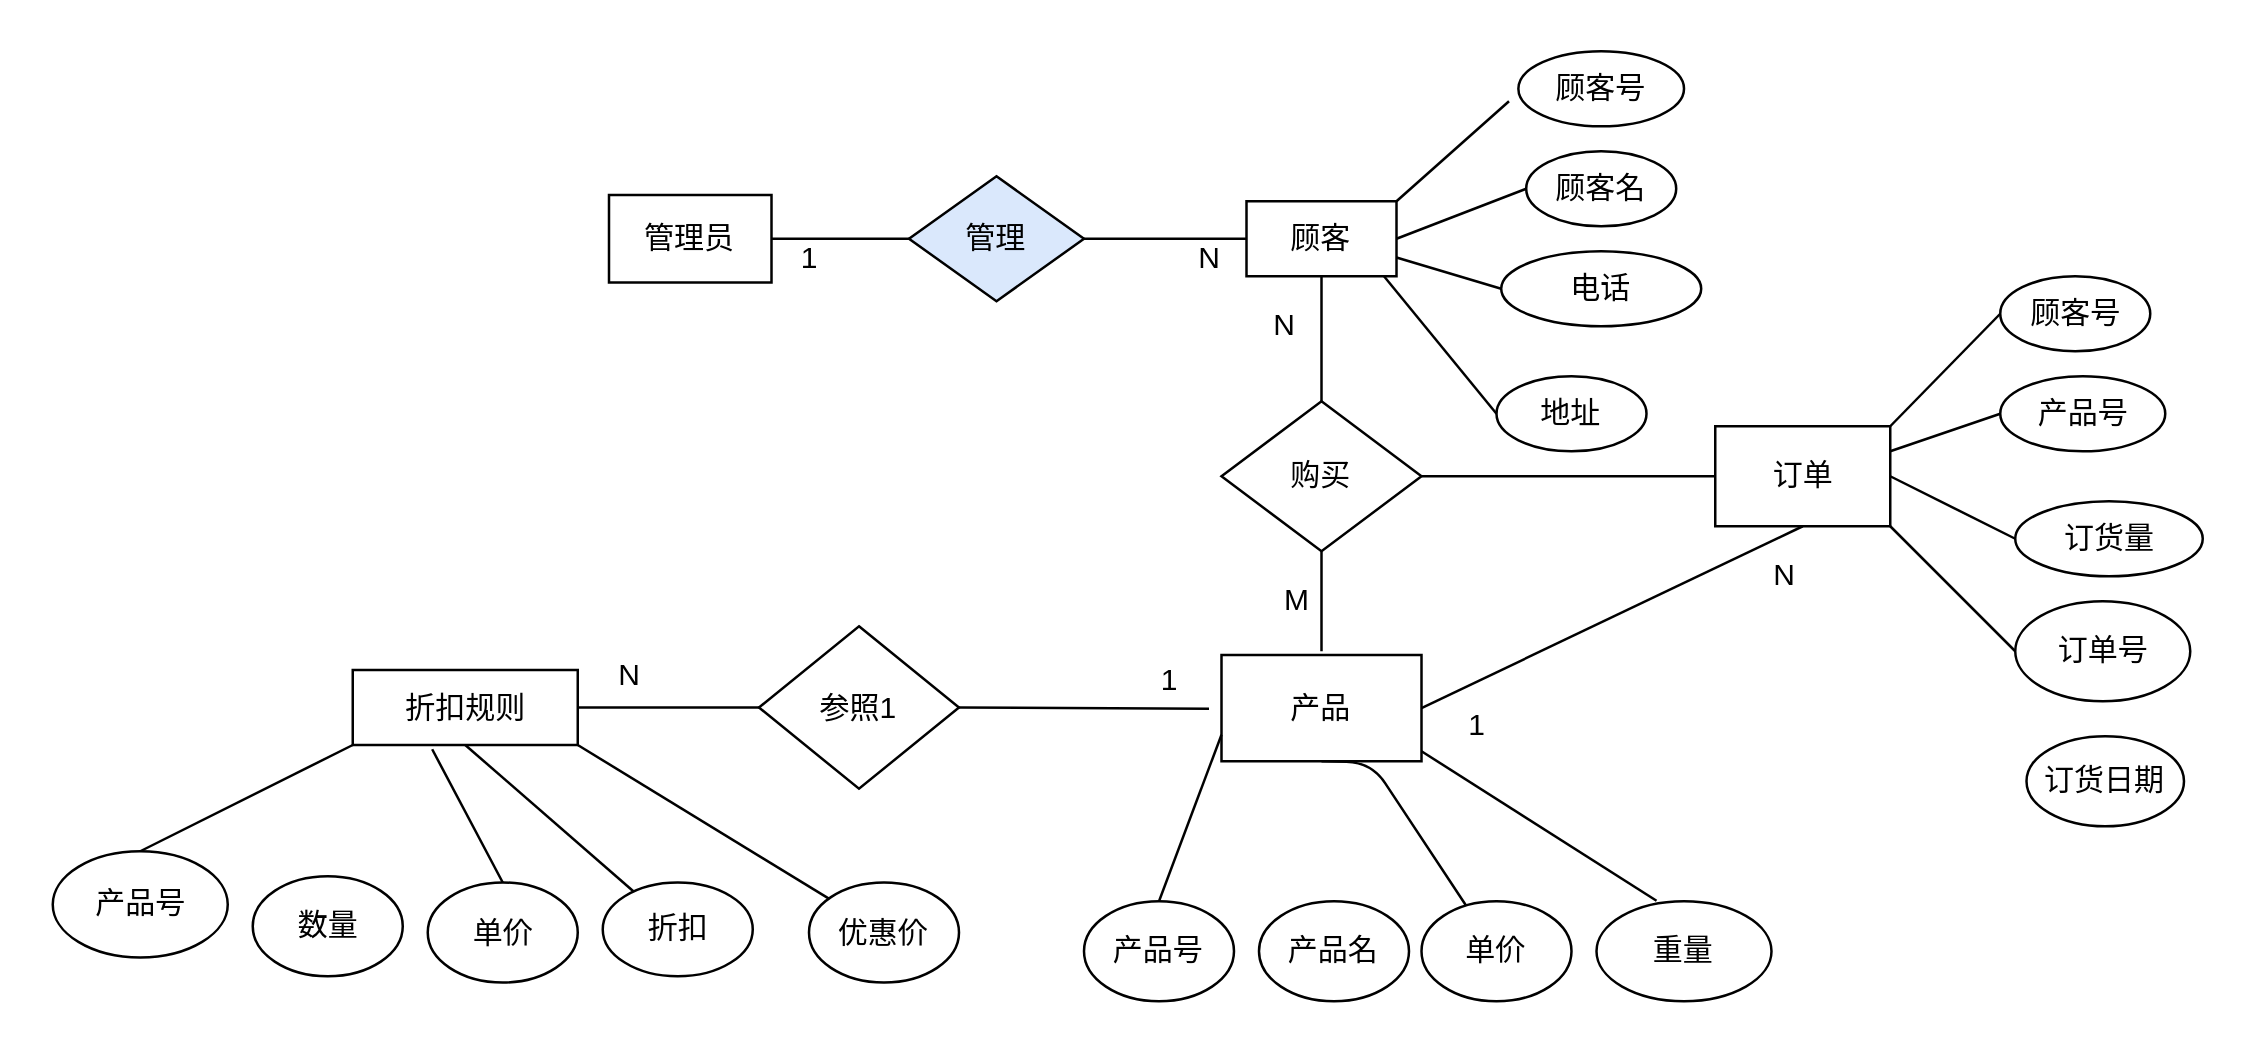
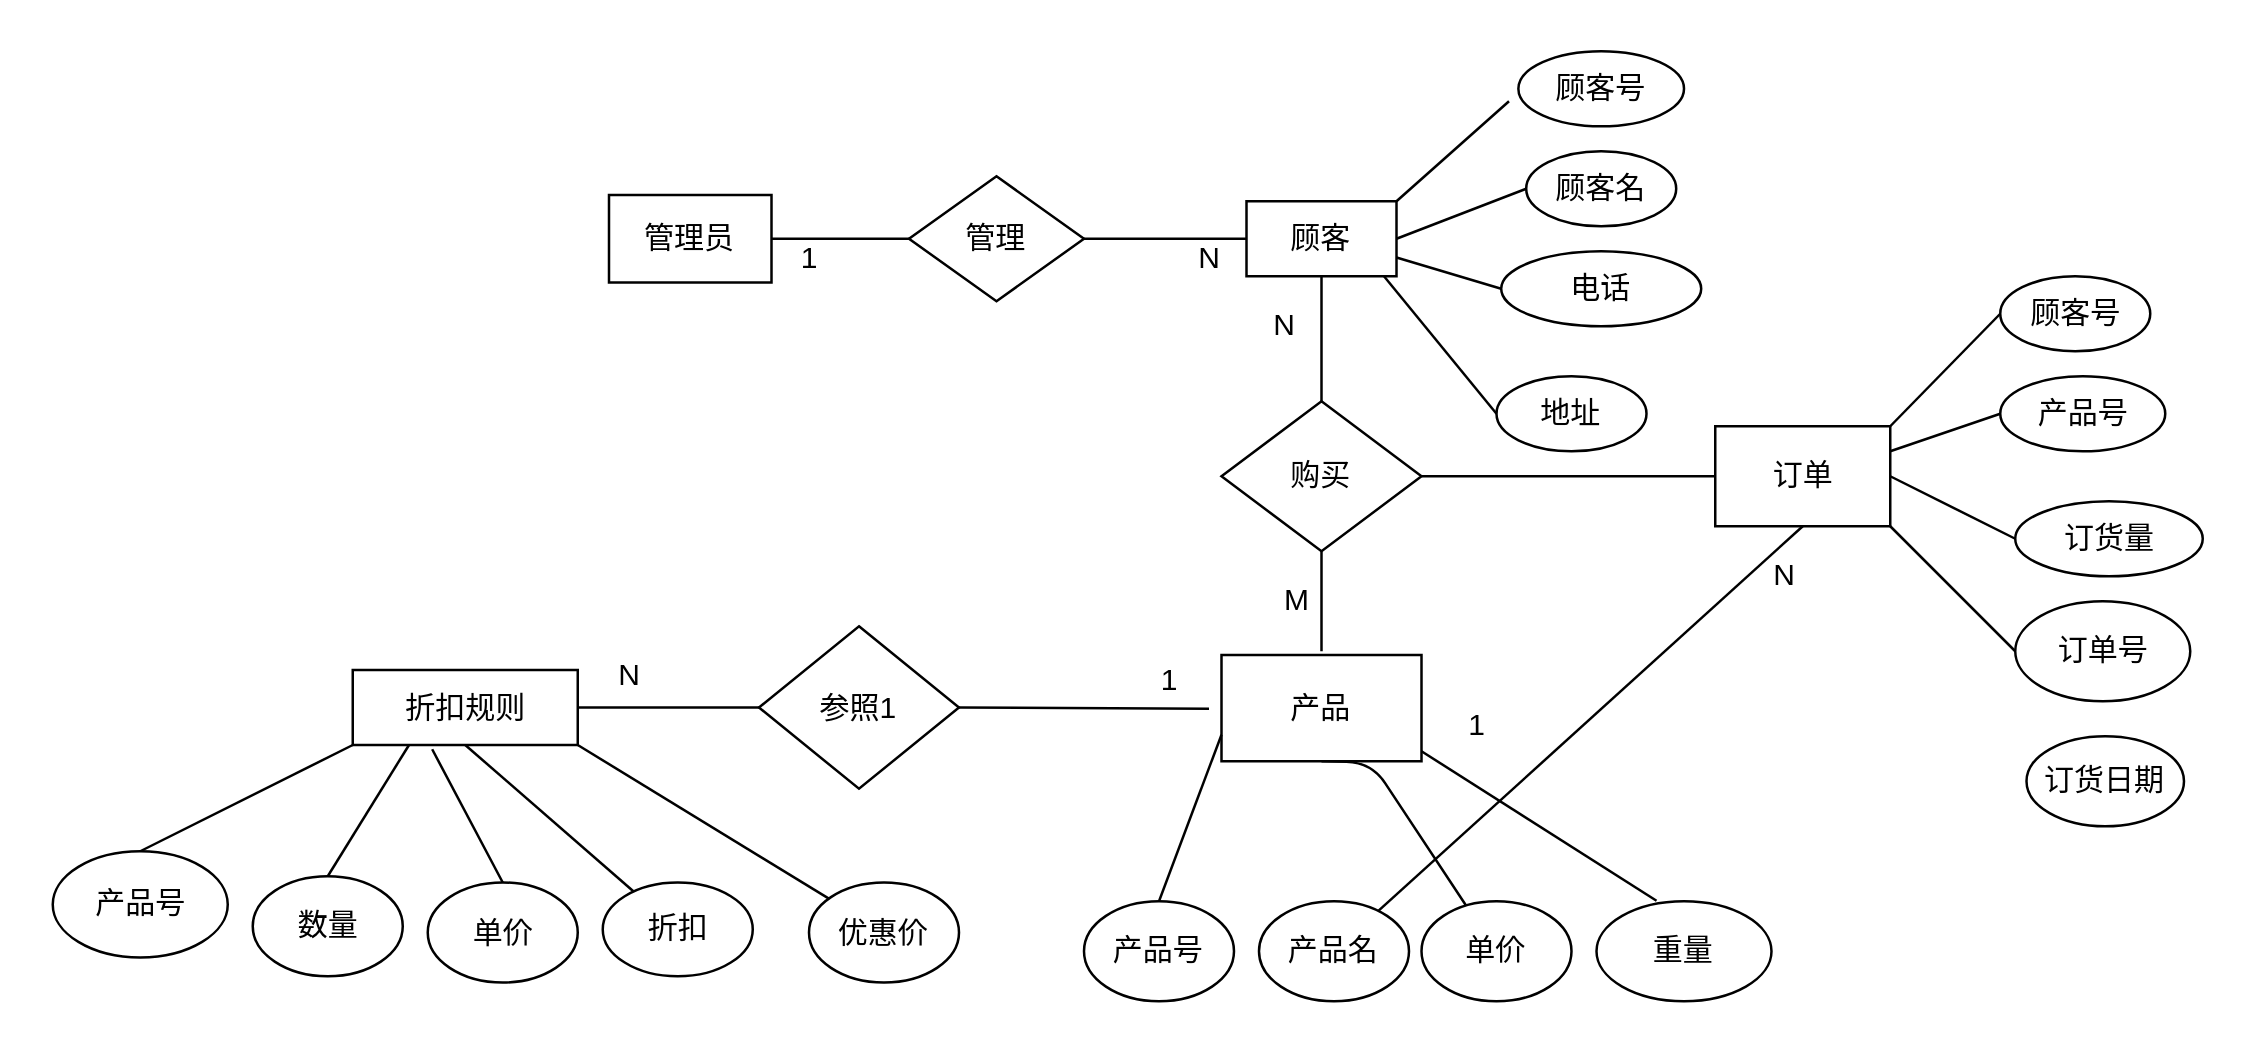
node "管理": fillcolor #dae8fc -> #ffffff
edge "订单" -- "产品": now "订单" -- "产品名"
edge "折扣规则" -- "数量": added
